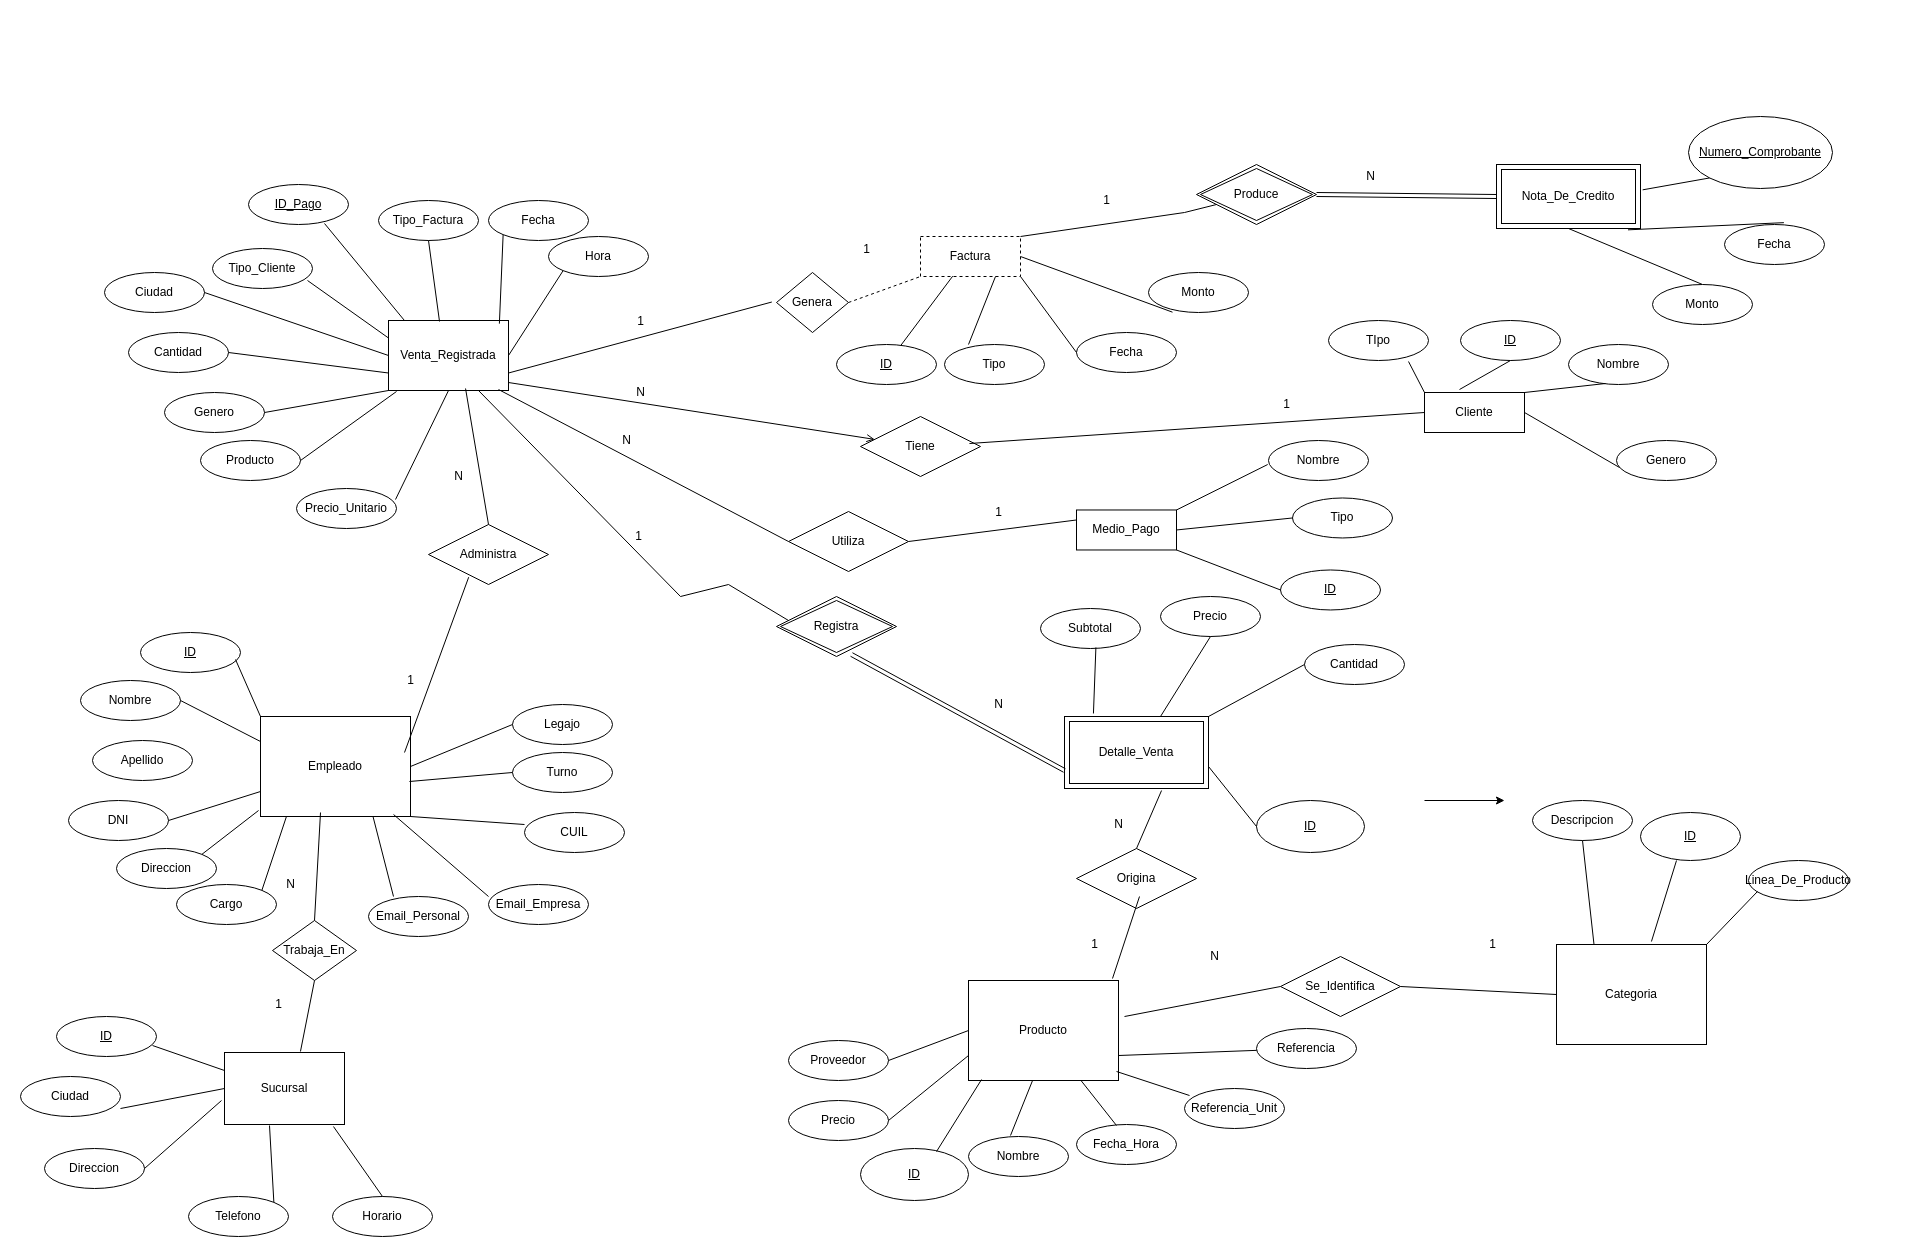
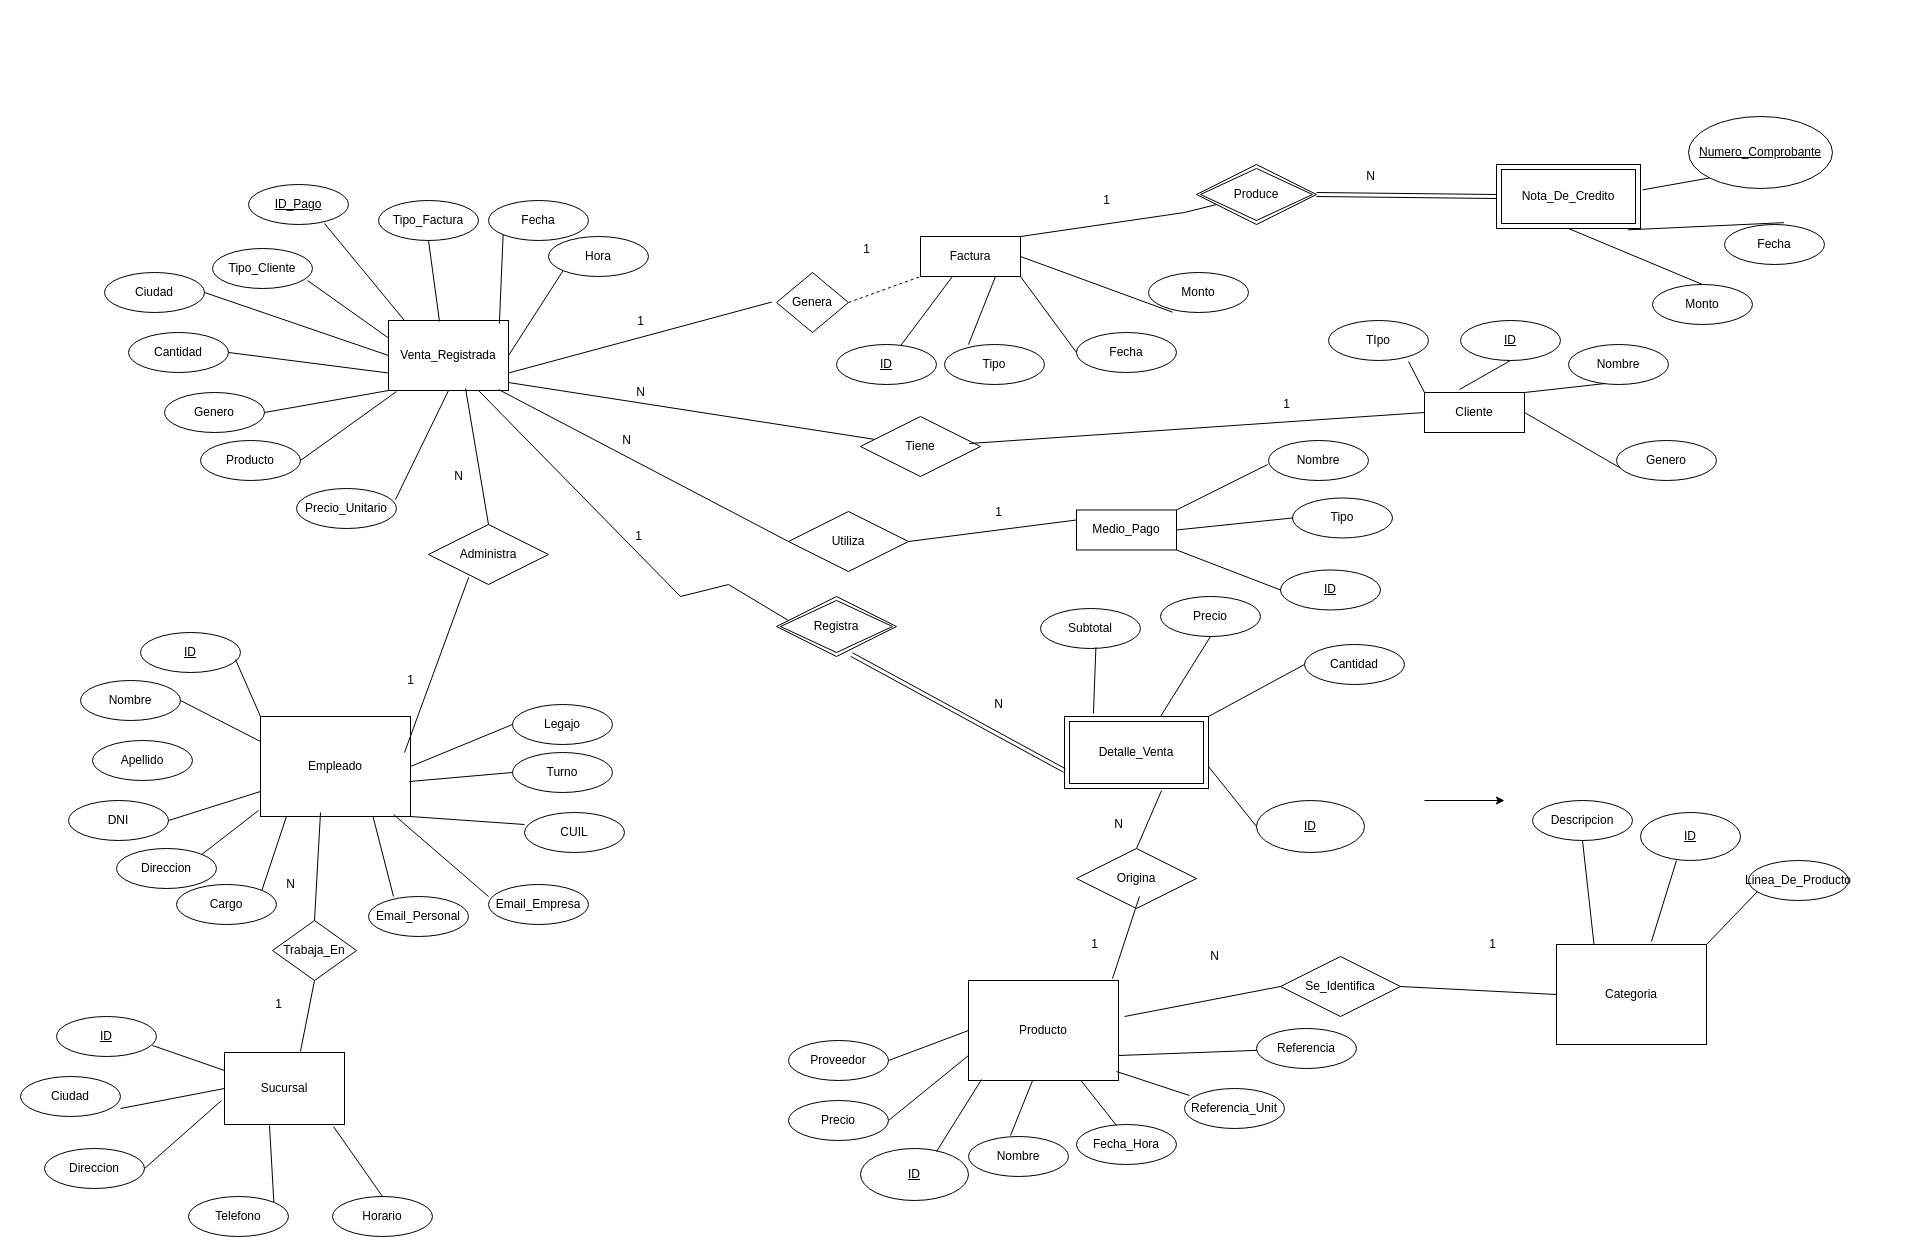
node "Factura": style dashed -> solid
edge "Venta_Registrada" -> "Tiene": arrowhead open -> none
